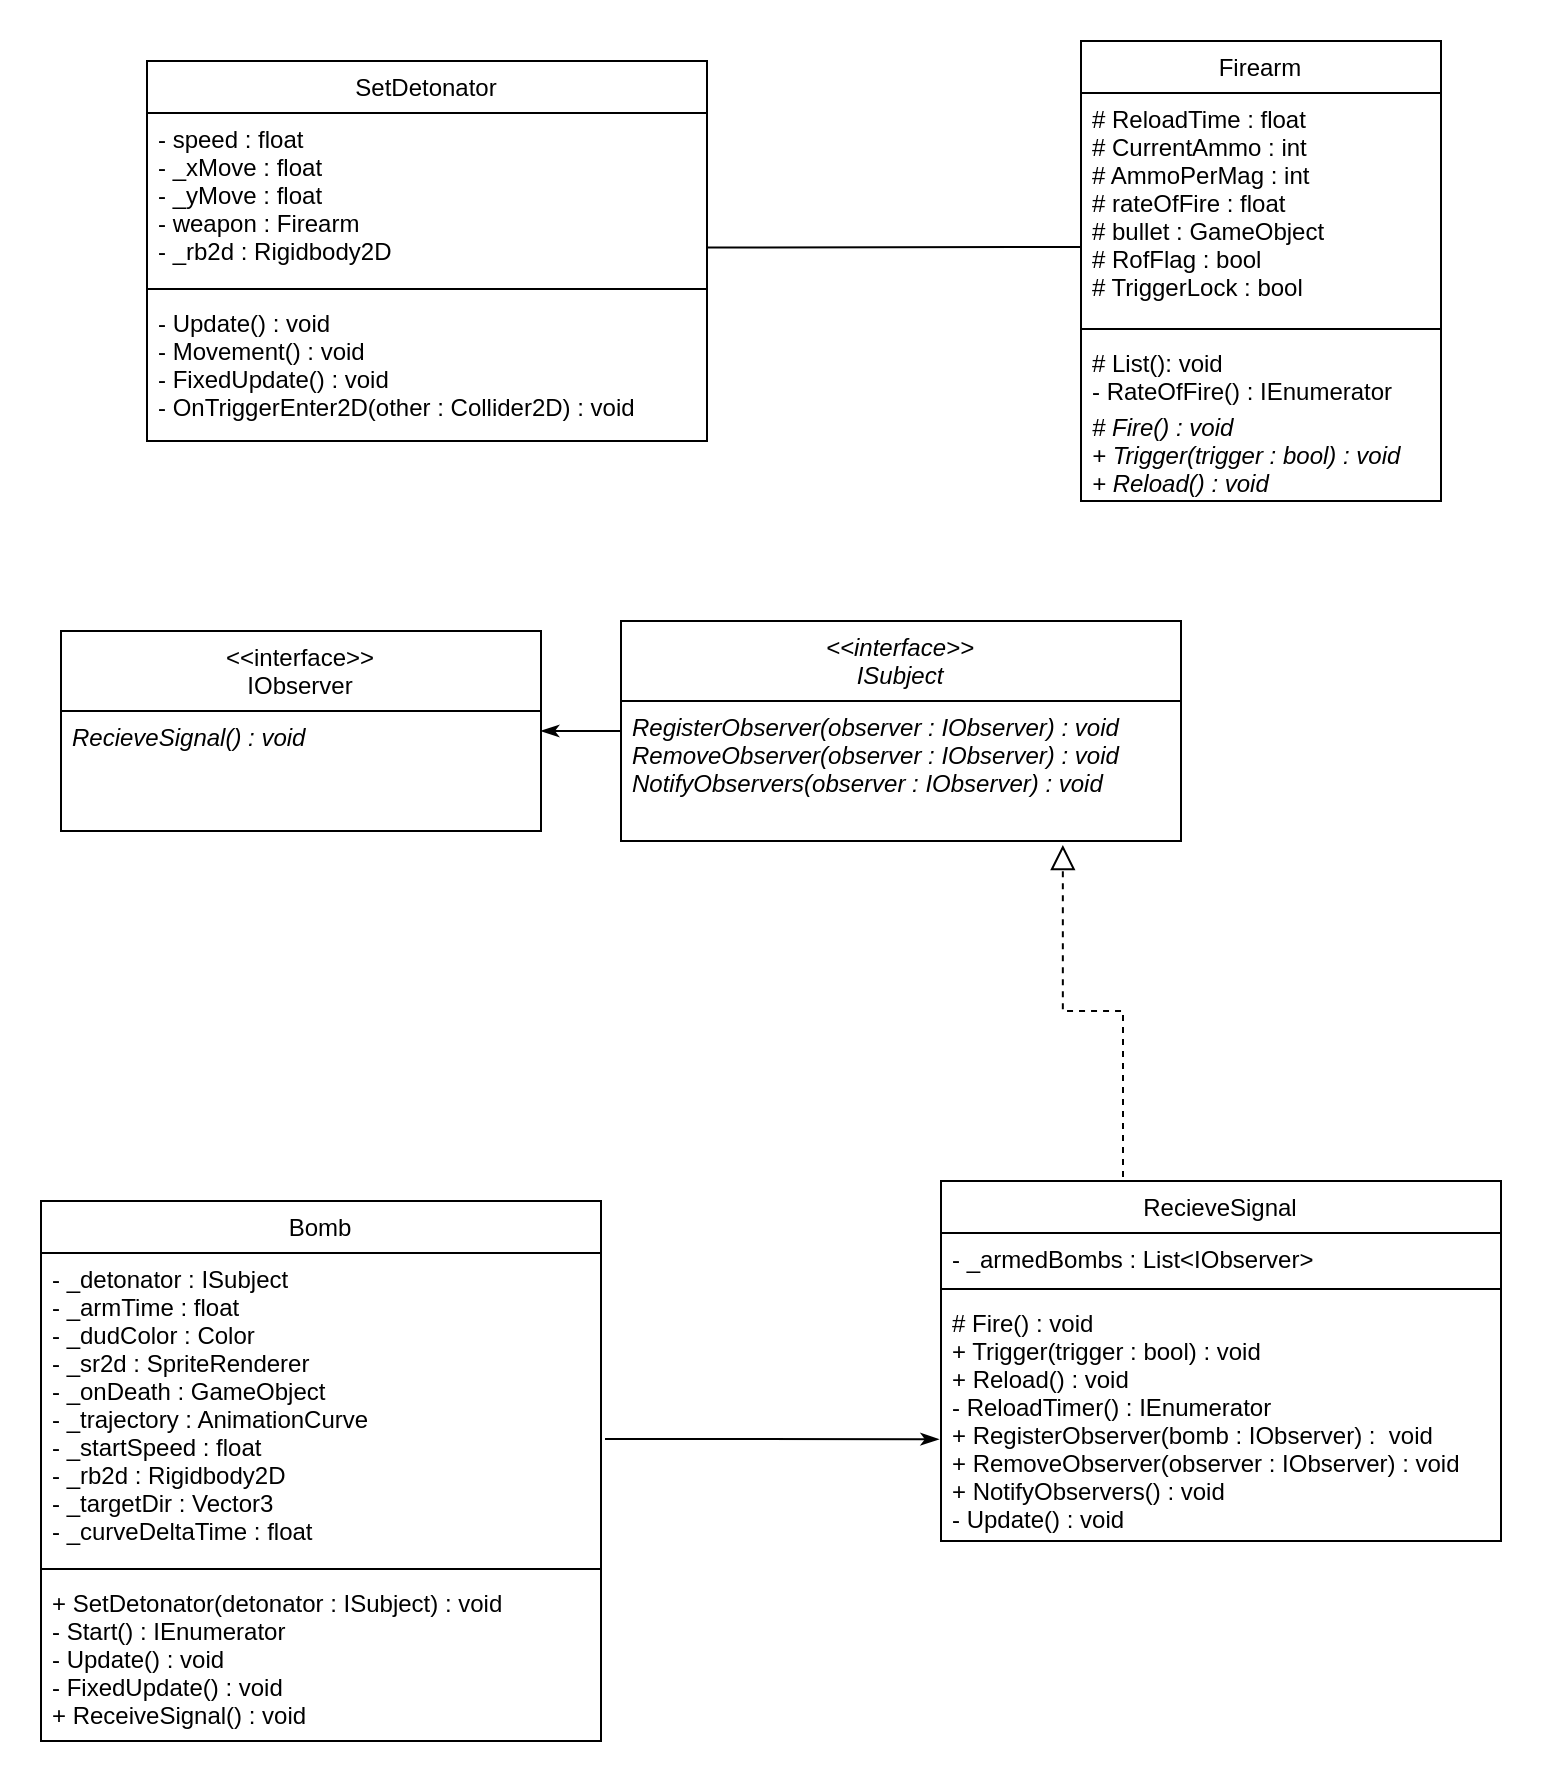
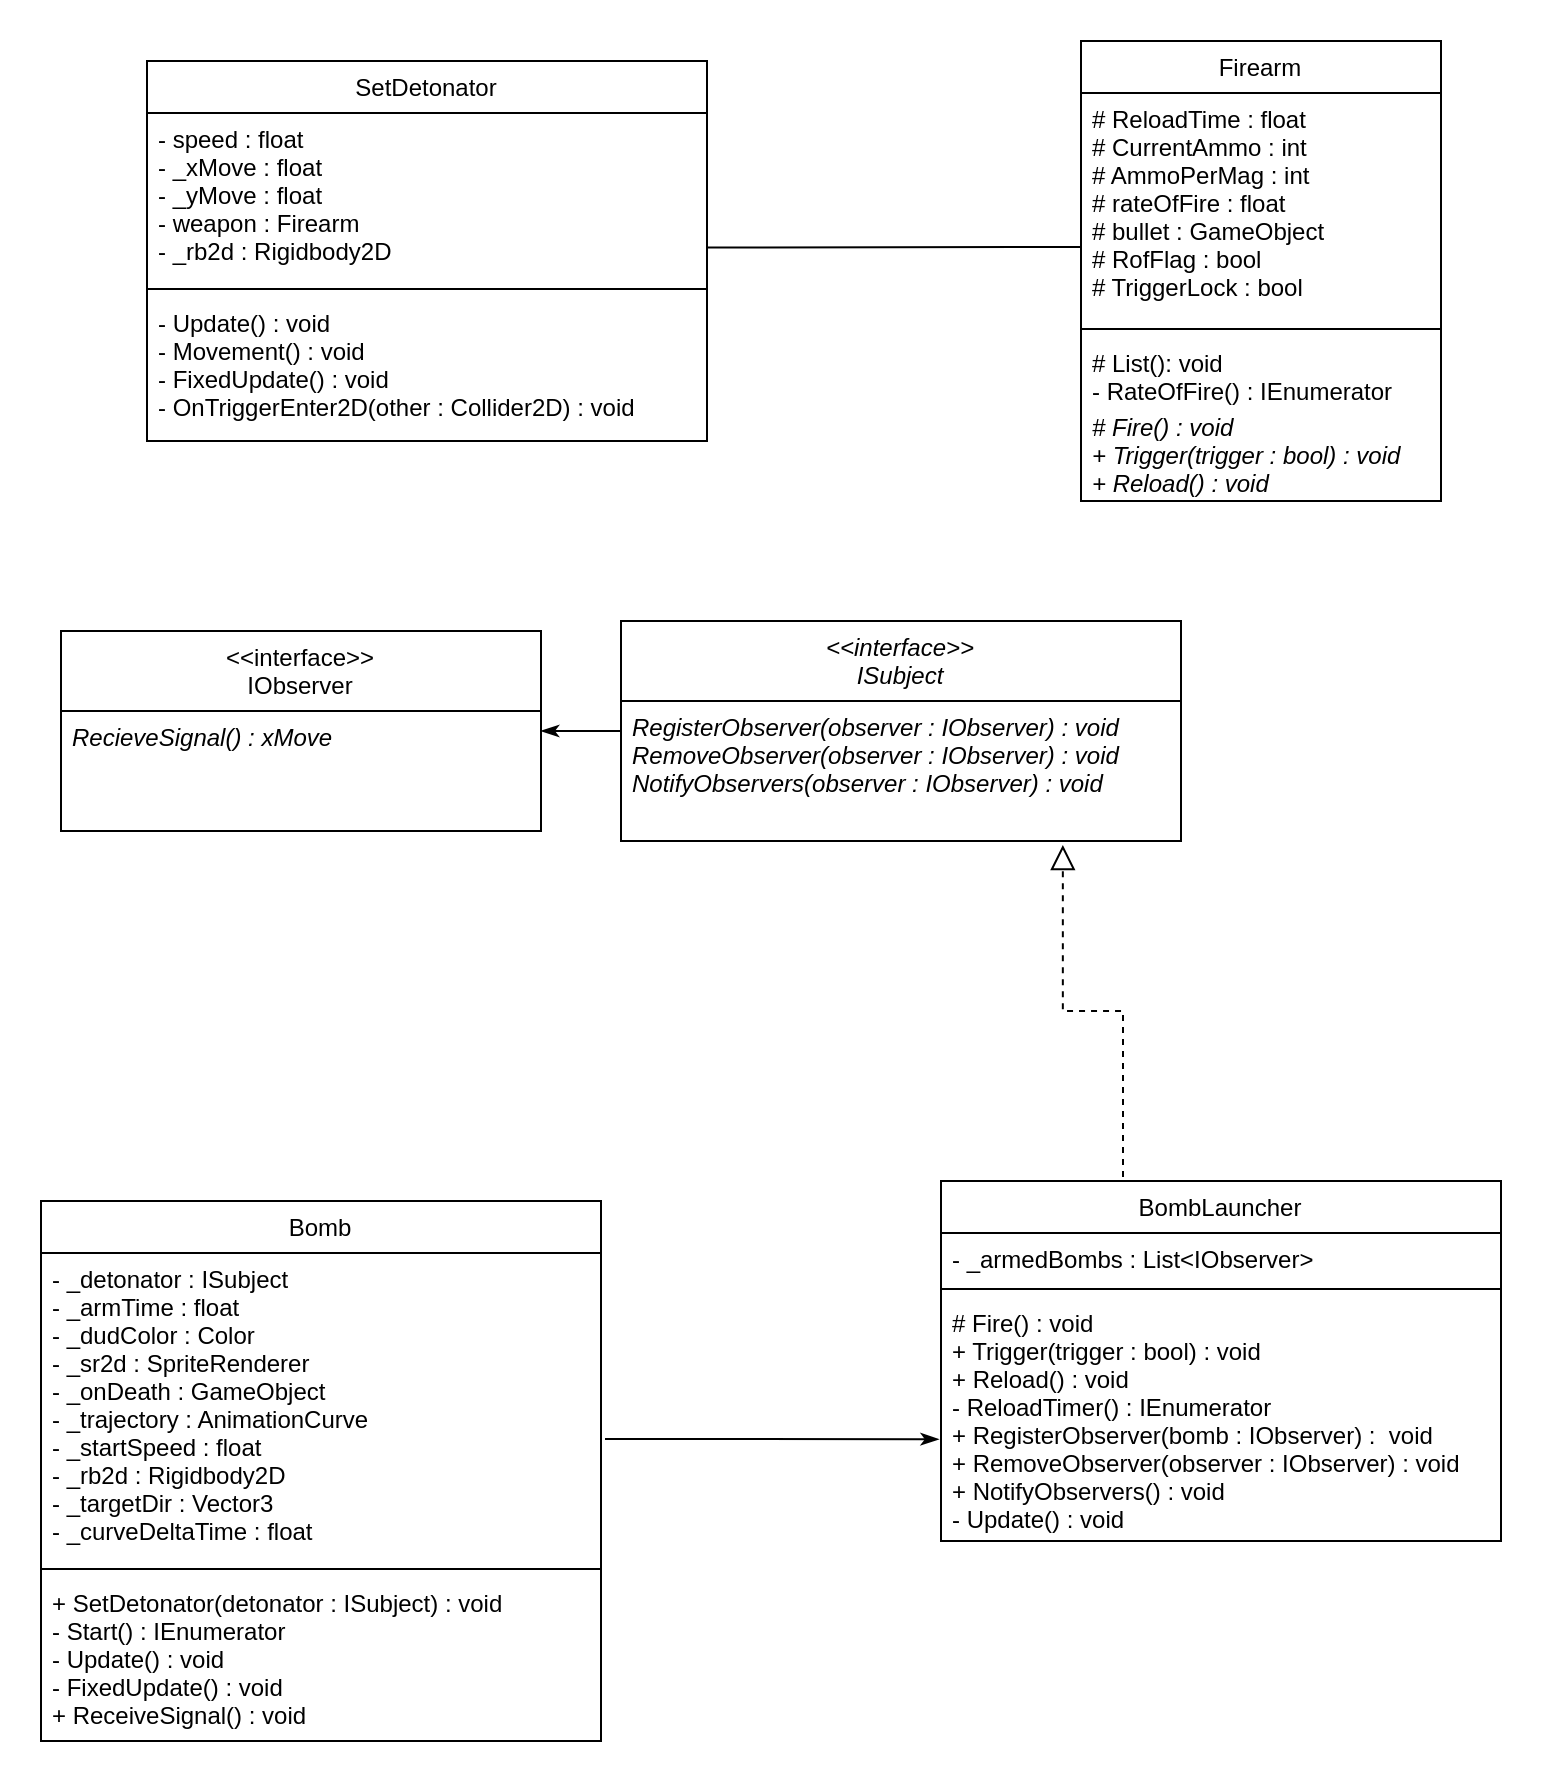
node "RecieveSignal() : void": label "RecieveSignal() : void" -> "RecieveSignal() : xMove"
node "RecieveSignal": label "RecieveSignal" -> "BombLauncher"
